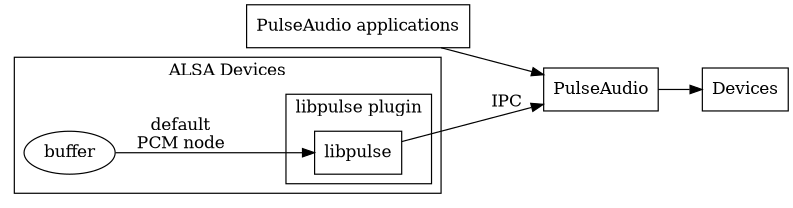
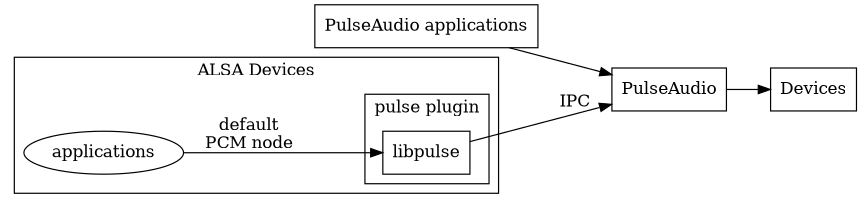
cluster "libpulse plugin": label "libpulse plugin" -> "pulse plugin"
node "buffer": label "buffer" -> "applications"
